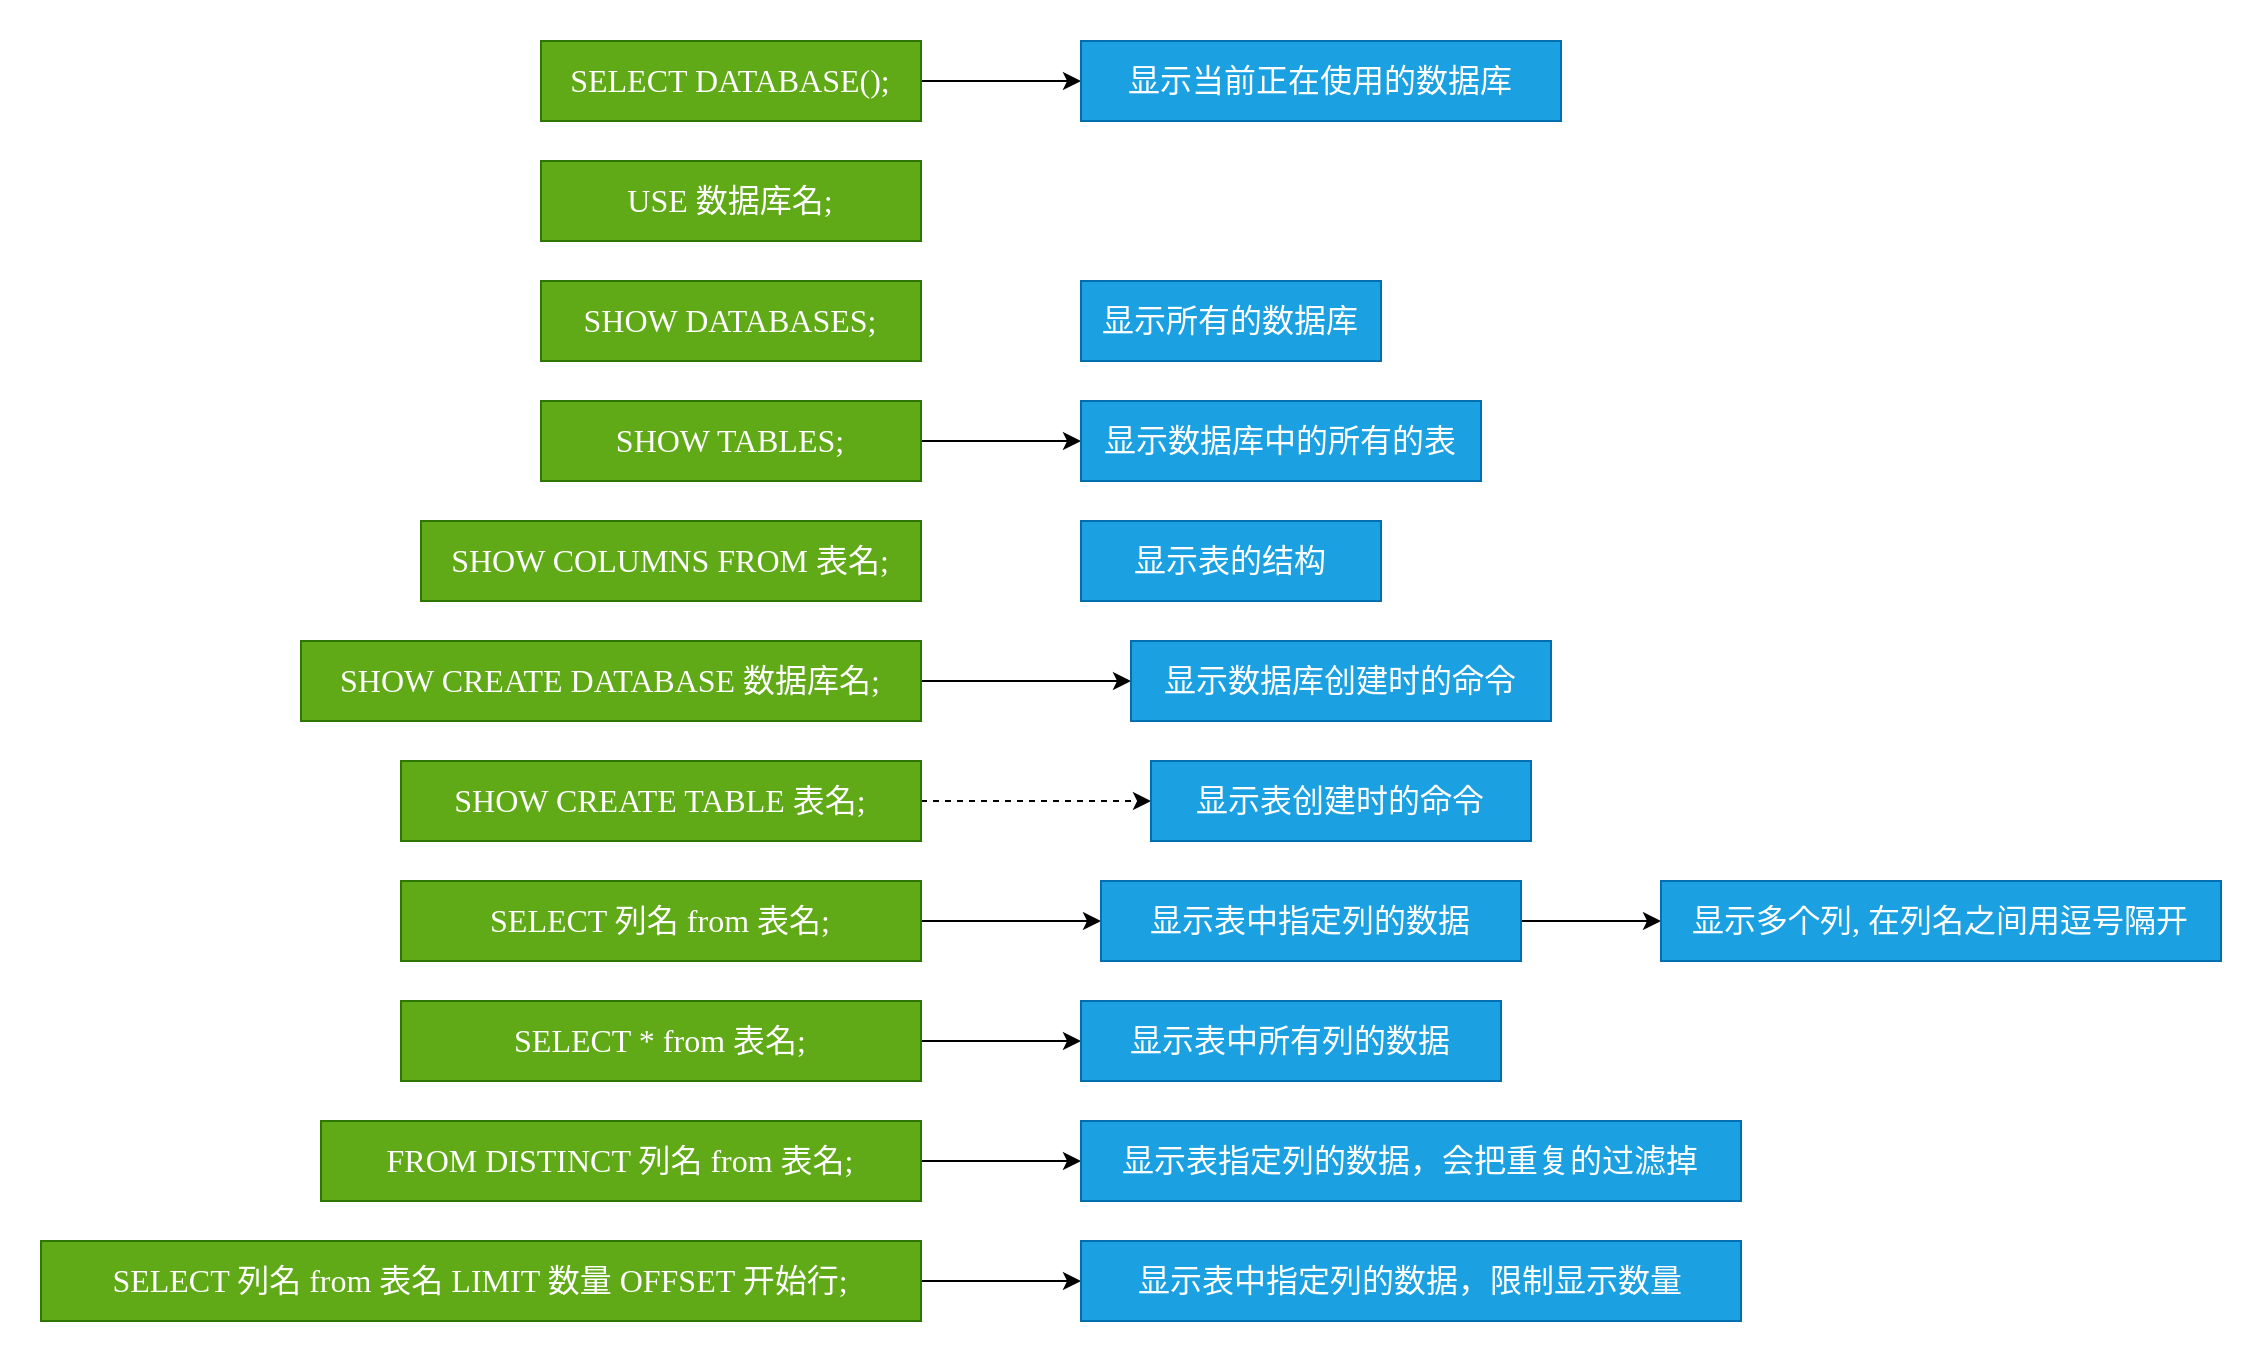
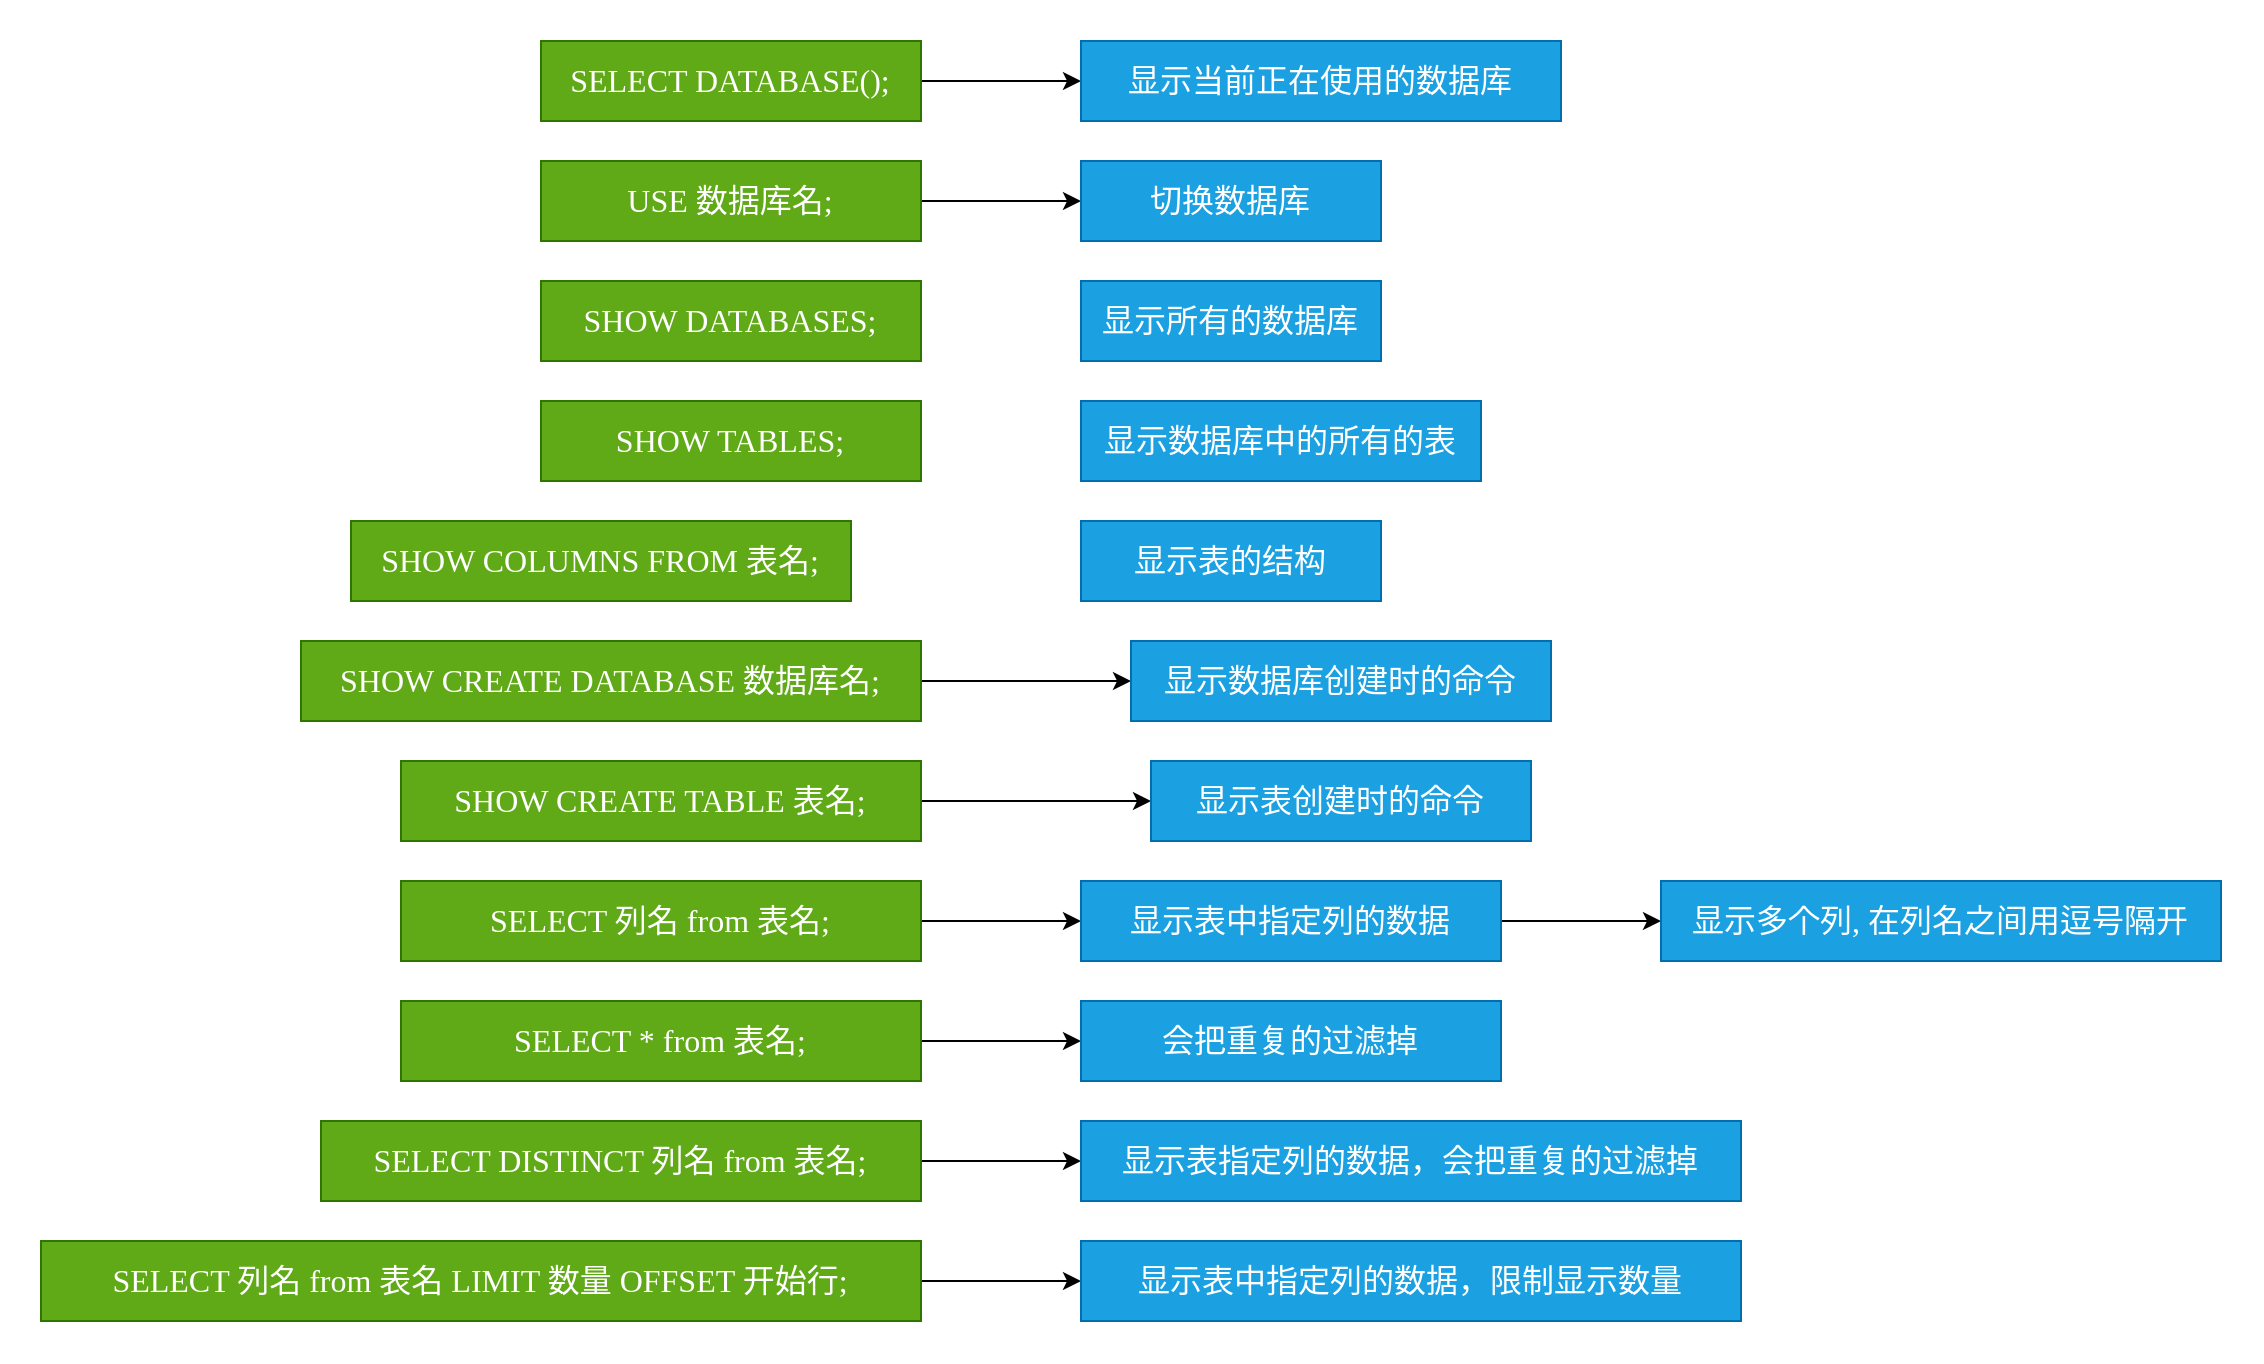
edge "USE 数据库名;" -> "切换数据库": added
node "切换数据库": added
edge "SHOW TABLES;" -> "显示数据库中的所有的表": removed
node "SHOW COLUMNS FROM 表名;": moved (671, 561) -> (601, 561)
edge "SHOW CREATE TABLE 表名;" -> "显示表创建时的命令": style dashed -> solid
node "显示表中指定列的数据": moved (1311, 921) -> (1291, 921)
node "显示表中所有列的数据": label "显示表中所有列的数据" -> "会把重复的过滤掉"
node "FROM DISTINCT 列名 from 表名;": label "FROM DISTINCT 列名 from 表名;" -> "SELECT DISTINCT 列名 from 表名;"
